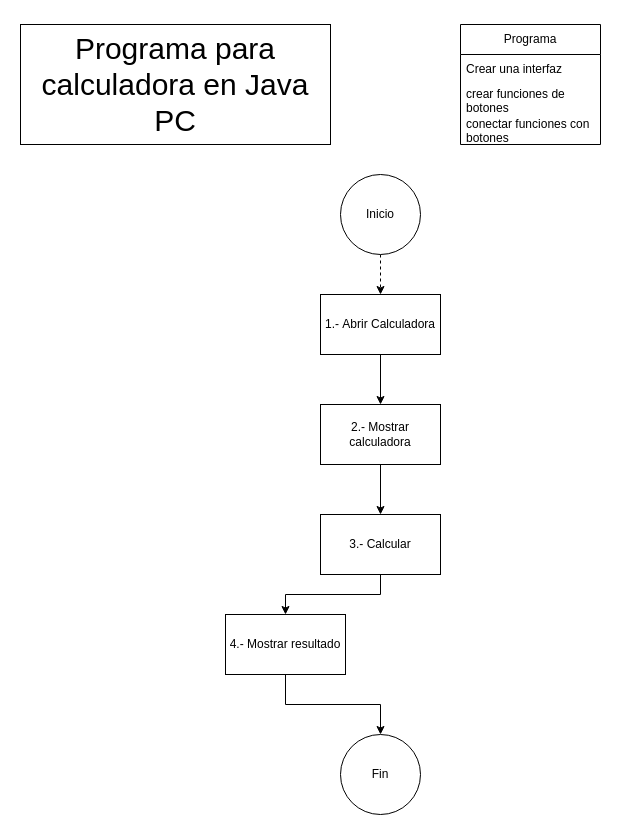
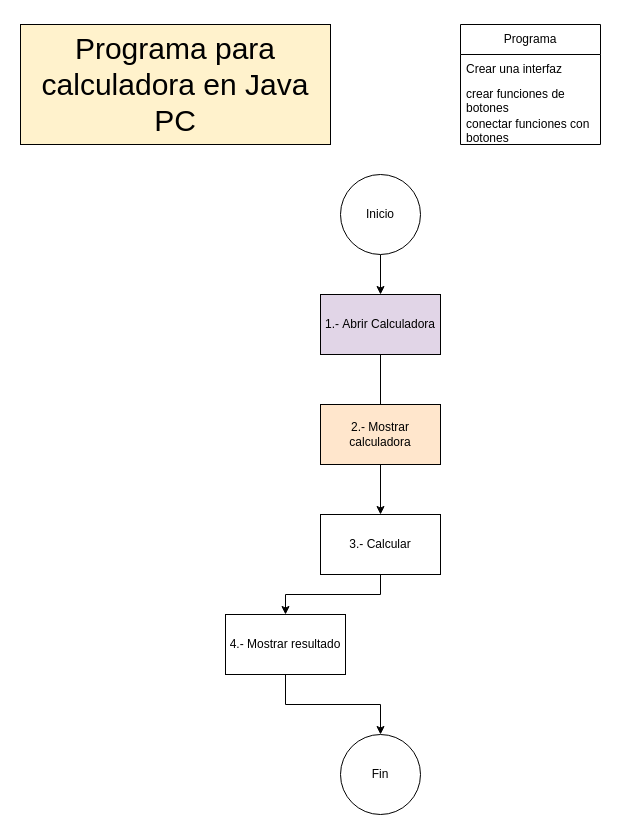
node "Programa para calculadora en Java PC": fillcolor #ffffff -> #fff2cc
edge "Inicio" -> "1.- Abrir Calculadora": style dashed -> solid
node "1.- Abrir Calculadora": fillcolor #ffffff -> #e1d5e7
edge "1.- Abrir Calculadora" -> "2.- Mostrar calculadora": arrowhead classic -> none
node "2.- Mostrar calculadora": fillcolor #ffffff -> #ffe6cc
